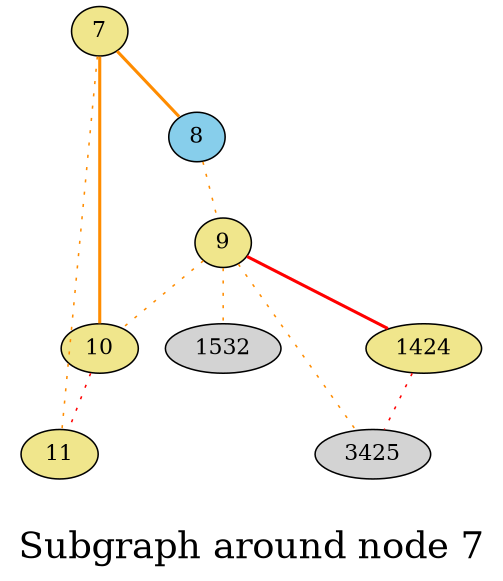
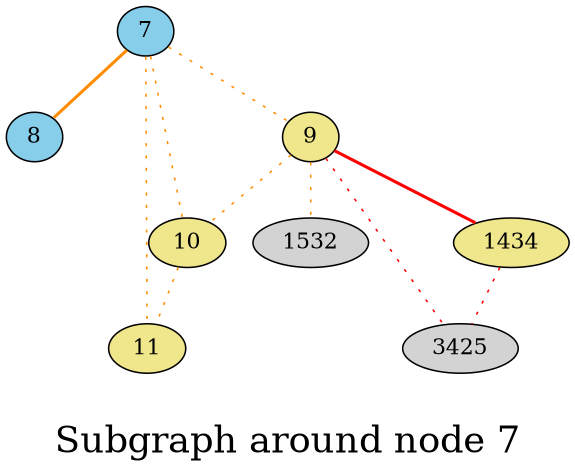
node "7": fillcolor khaki -> skyblue
edge "7" -- "10": style bold -> dotted
edge "8" -- "9": now "7" -- "9"
edge "9" -- "3425": color darkorange -> red
node "1424": label "1424" -> "1434"
edge "10" -- "11": color red -> darkorange
